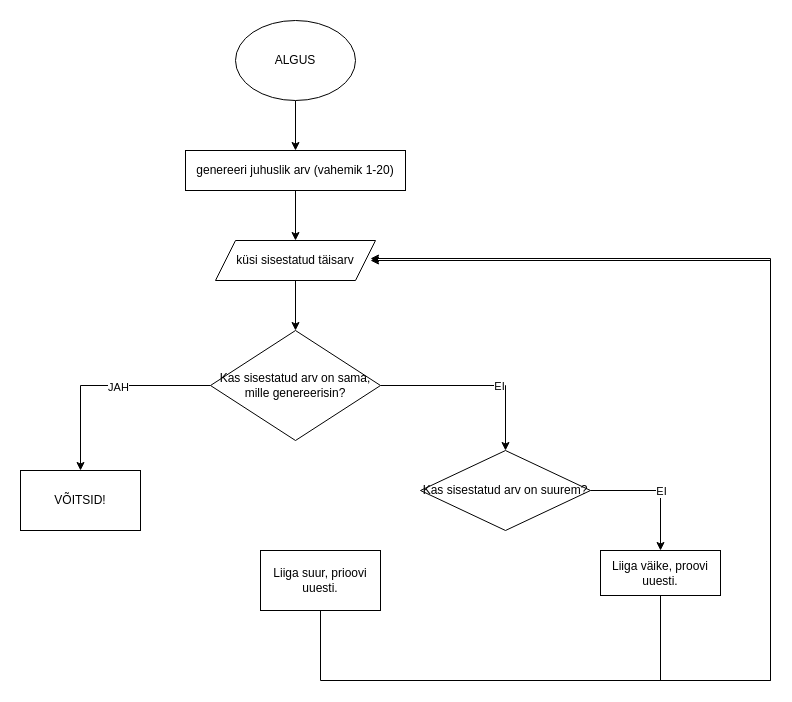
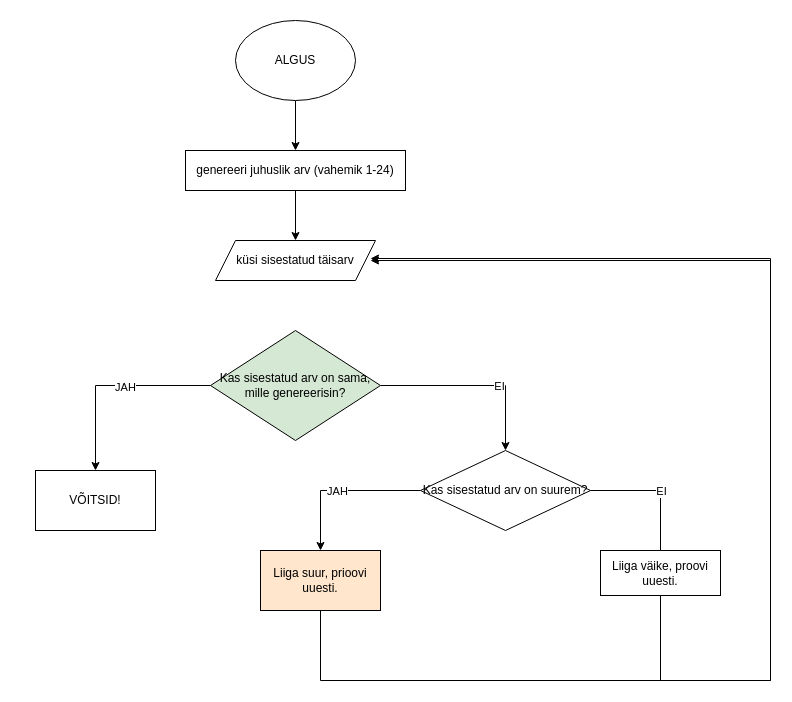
node "genereeri juhuslik arv (vahemik 1-20)": label "genereeri juhuslik arv (vahemik 1-20)" -> "genereeri juhuslik arv (vahemik 1-24)"
edge "küsi sisestatud täisarv" -> "Kas sisestatud arv on sama, mille genereerisin?": removed
node "Kas sisestatud arv on sama, mille genereerisin?": fillcolor #ffffff -> #d5e8d4
edge "Kas sisestatud arv on suurem?" -> "Liiga suur, prioovi uuesti.": added, label "JAH"
node "VÕITSID!": moved (81, 501) -> (96, 501)
edge "Kas sisestatud arv on suurem?" -> "Liiga väike, proovi uuesti.": arrowhead classic -> none
node "Liiga suur, prioovi uuesti.": fillcolor #ffffff -> #ffe6cc
